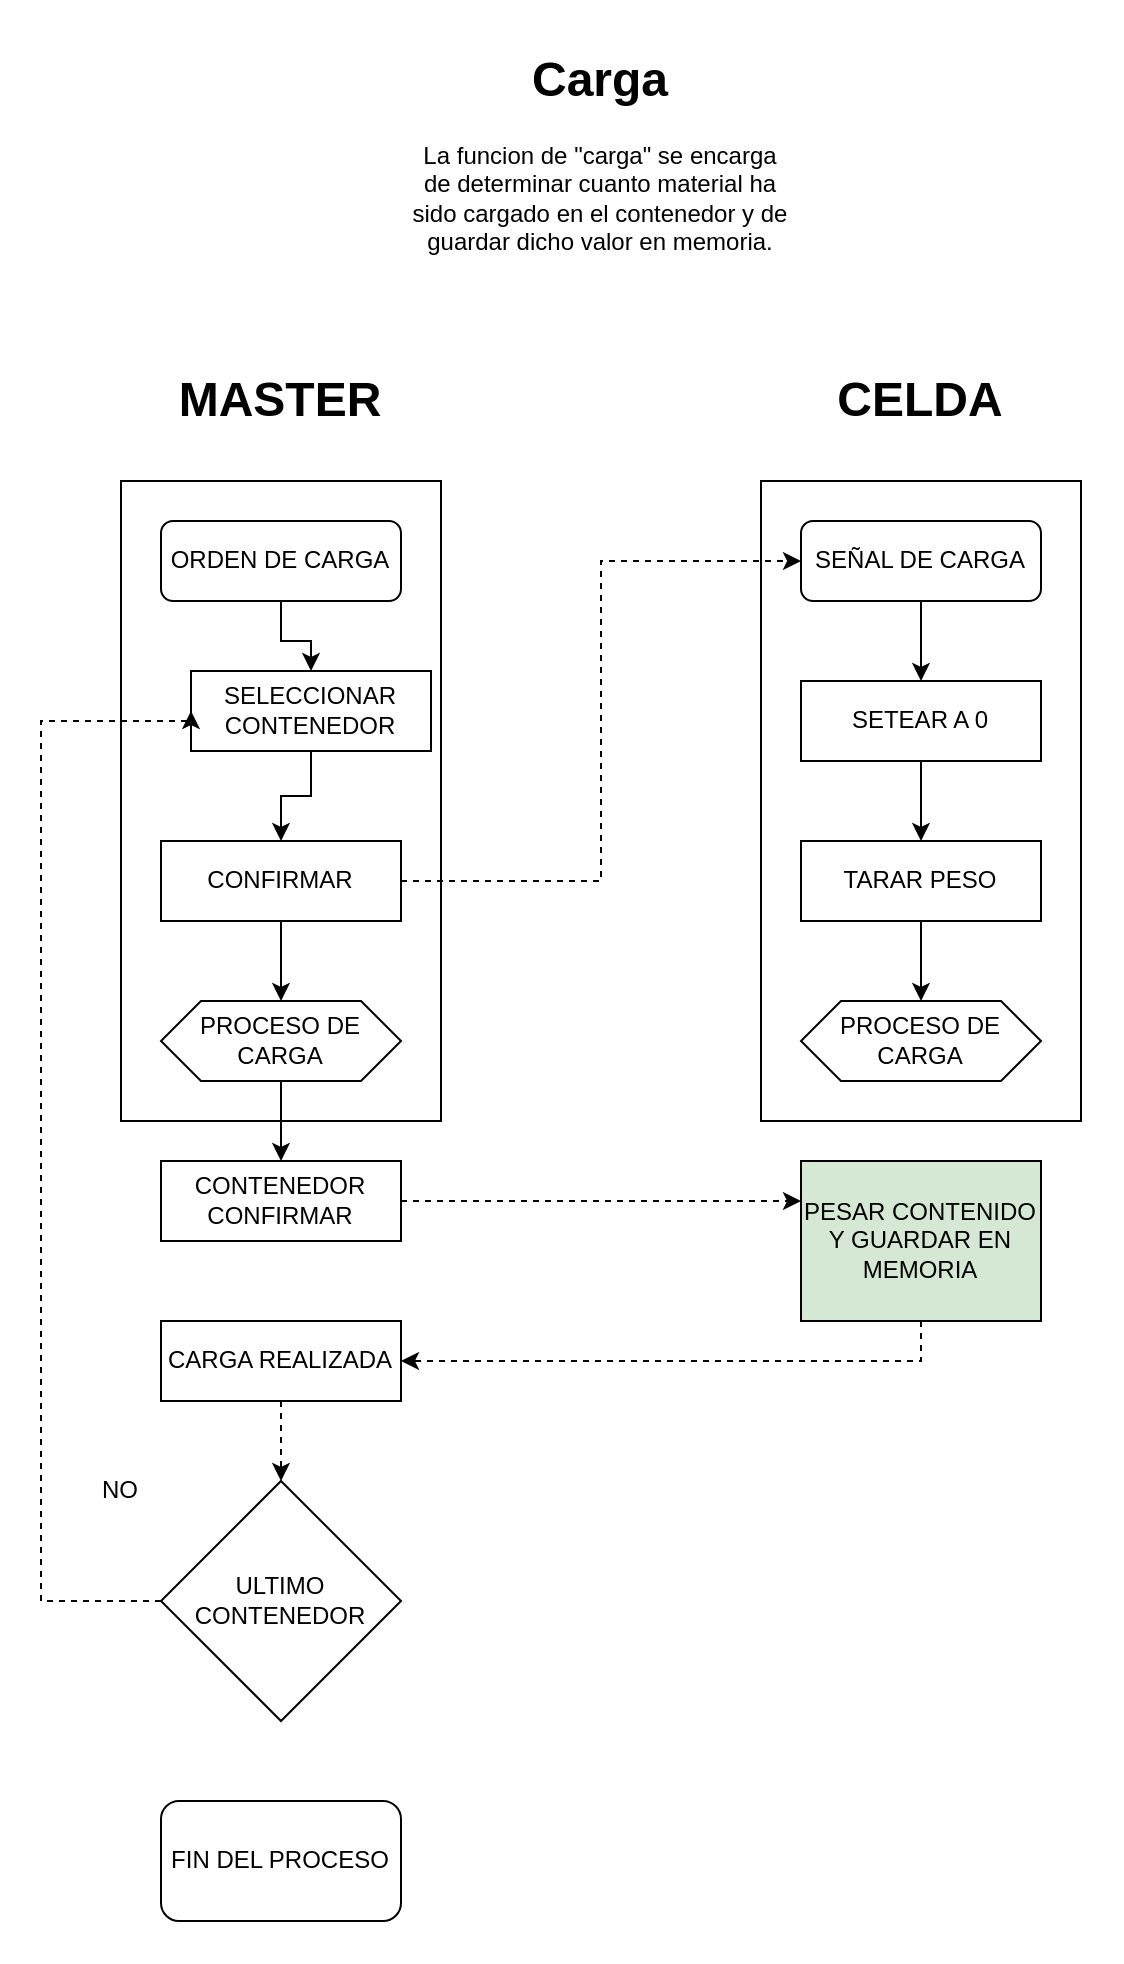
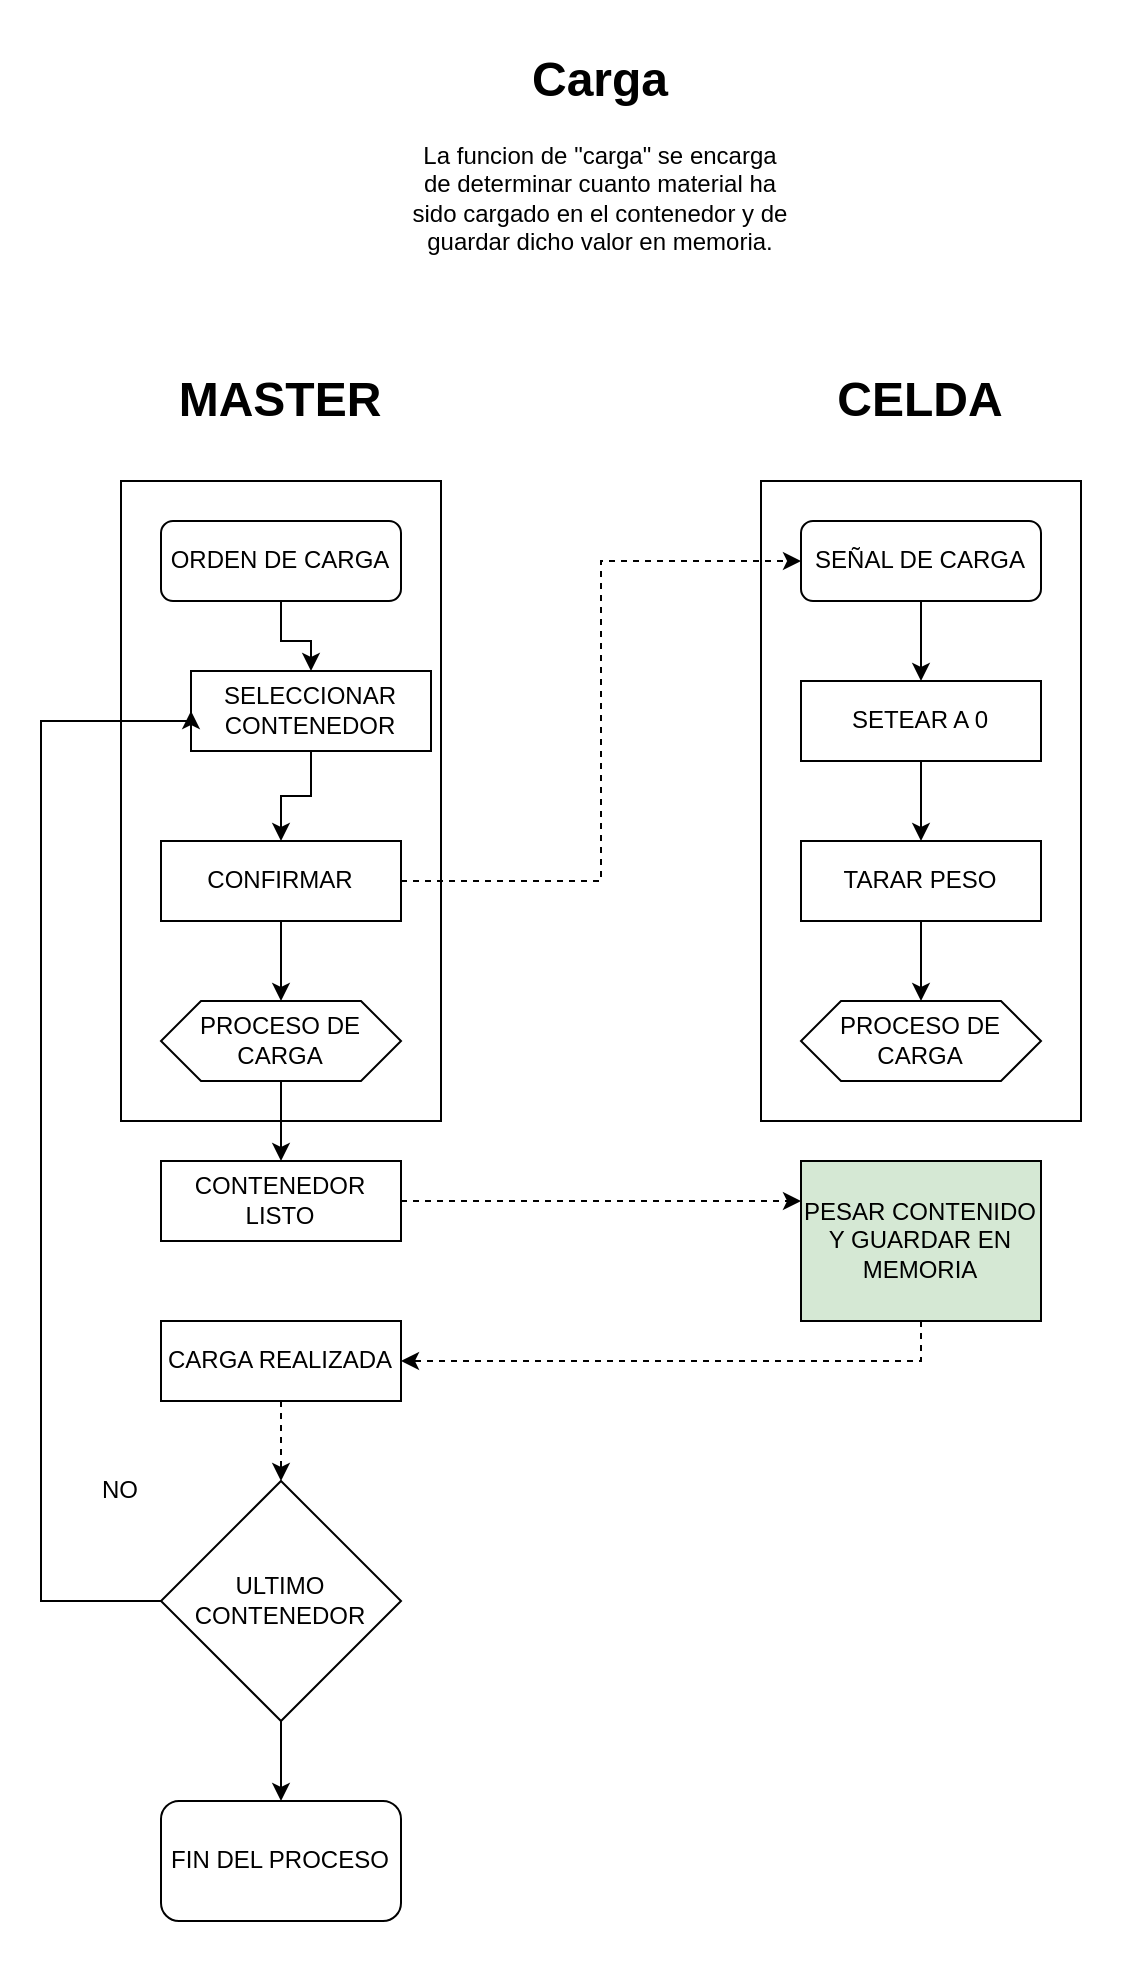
edge "ULTIMO CONTENEDOR" -> "SELECCIONAR CONTENEDOR": style dashed -> solid
node "CONTENEDOR CONFIRMAR": label "CONTENEDOR CONFIRMAR" -> "CONTENEDOR LISTO"
edge "ULTIMO CONTENEDOR" -> "FIN DEL PROCESO": added
